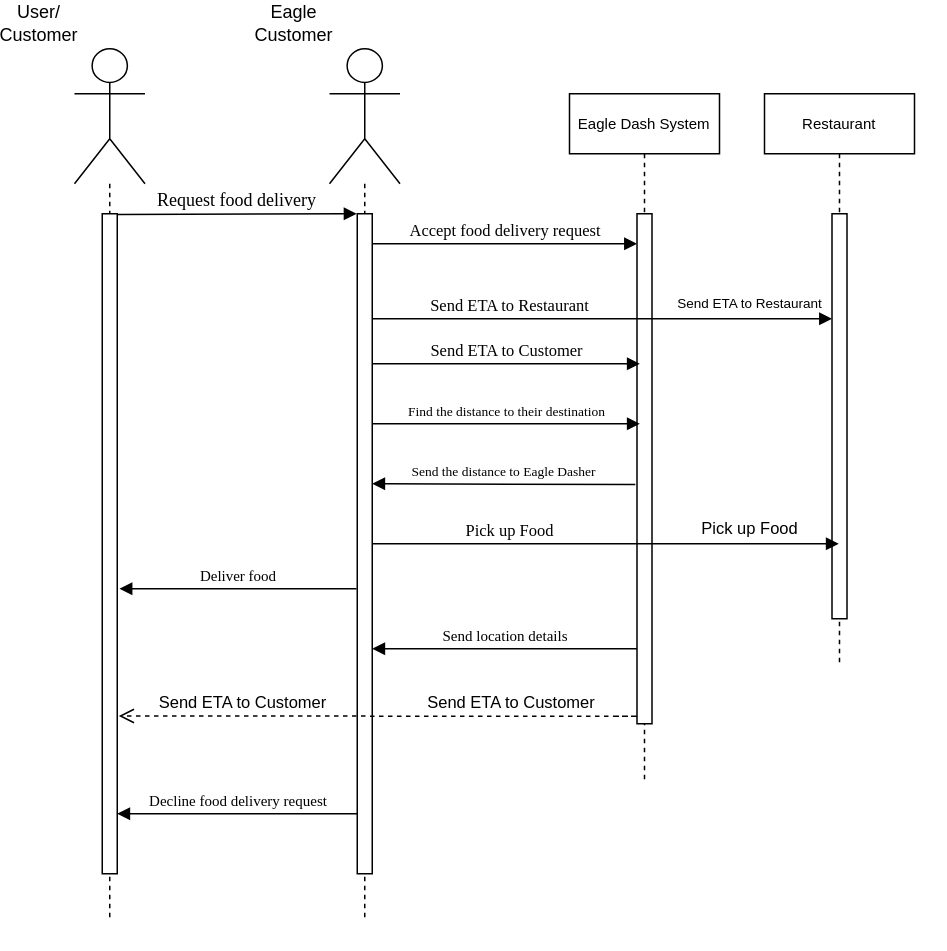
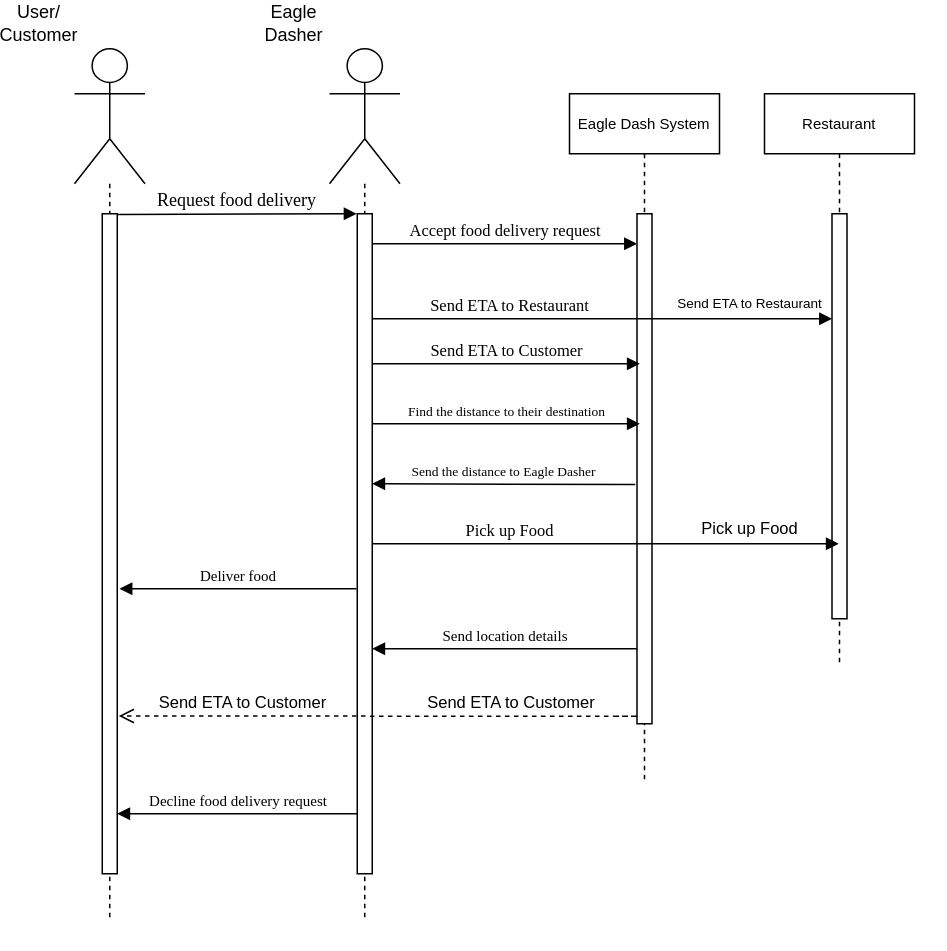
node "Eagle Customer": label "Eagle Customer" -> "Eagle Dasher"
